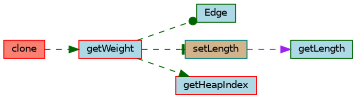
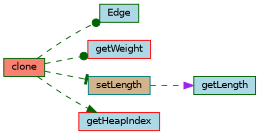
edge "getWeight" -> "Edge": now "clone" -> "Edge"
node "clone": color red -> darkgreen
edge "clone" -> "getWeight": arrowhead normal -> dot
edge "getWeight" -> "setLength": now "clone" -> "setLength"
edge "getWeight" -> "getHeapIndex": now "clone" -> "getHeapIndex"
